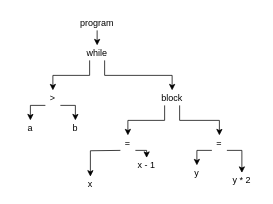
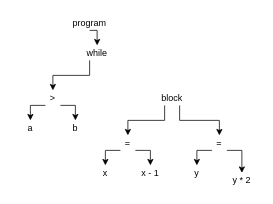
node "program": moved (97, 23) -> (90, 23)
edge "while" -> "block": removed
node "x - 1": moved (147, 165) -> (150, 173)
node "x": moved (90, 184) -> (105, 173)
